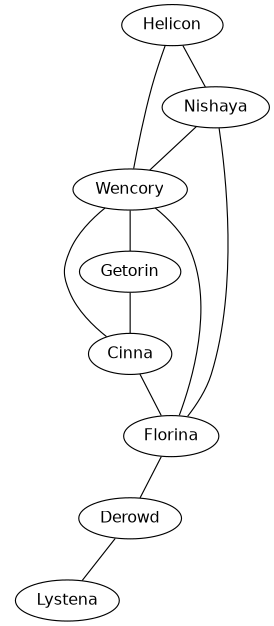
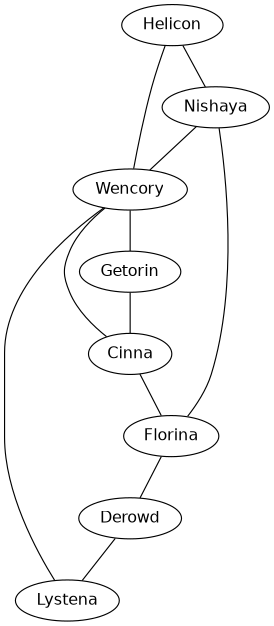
edge "Wencory" -- "Florina": now "Wencory" -- "Lystena"
